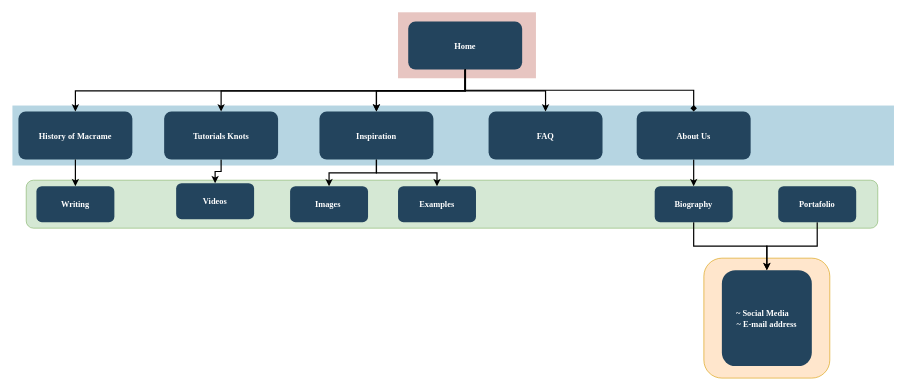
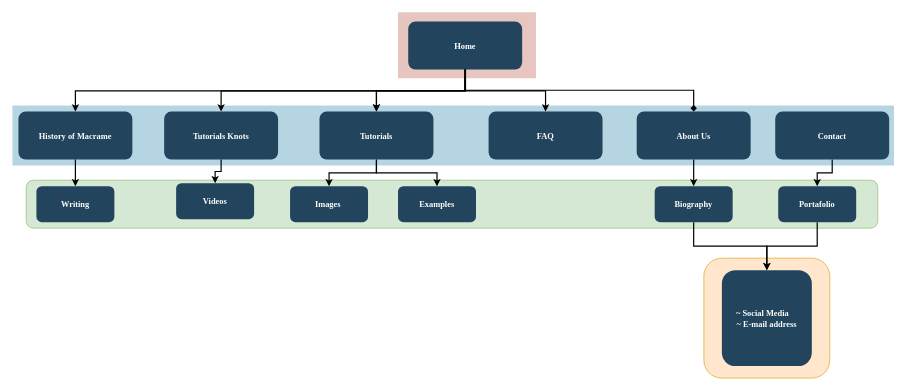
node "Inspiration": label "Inspiration" -> "Tutorials"
node "Contact": added
edge "Contact" -> "Portafolio": added
